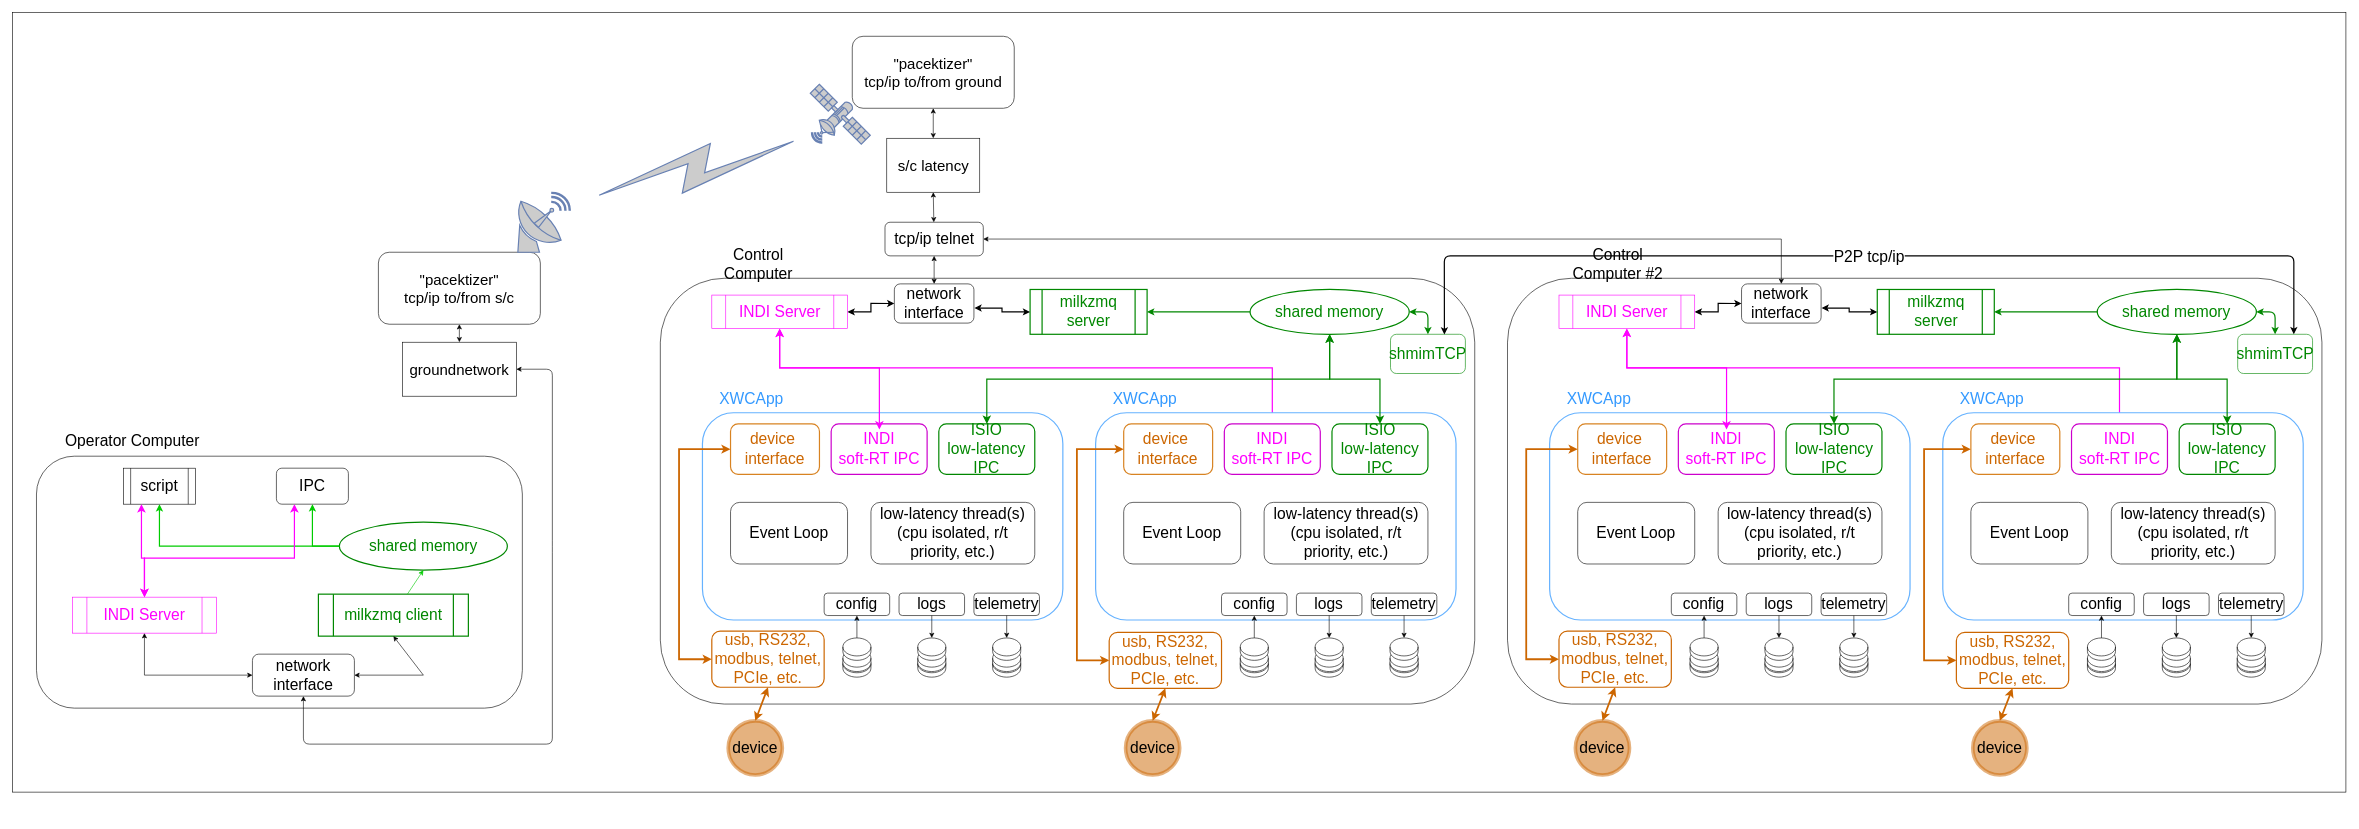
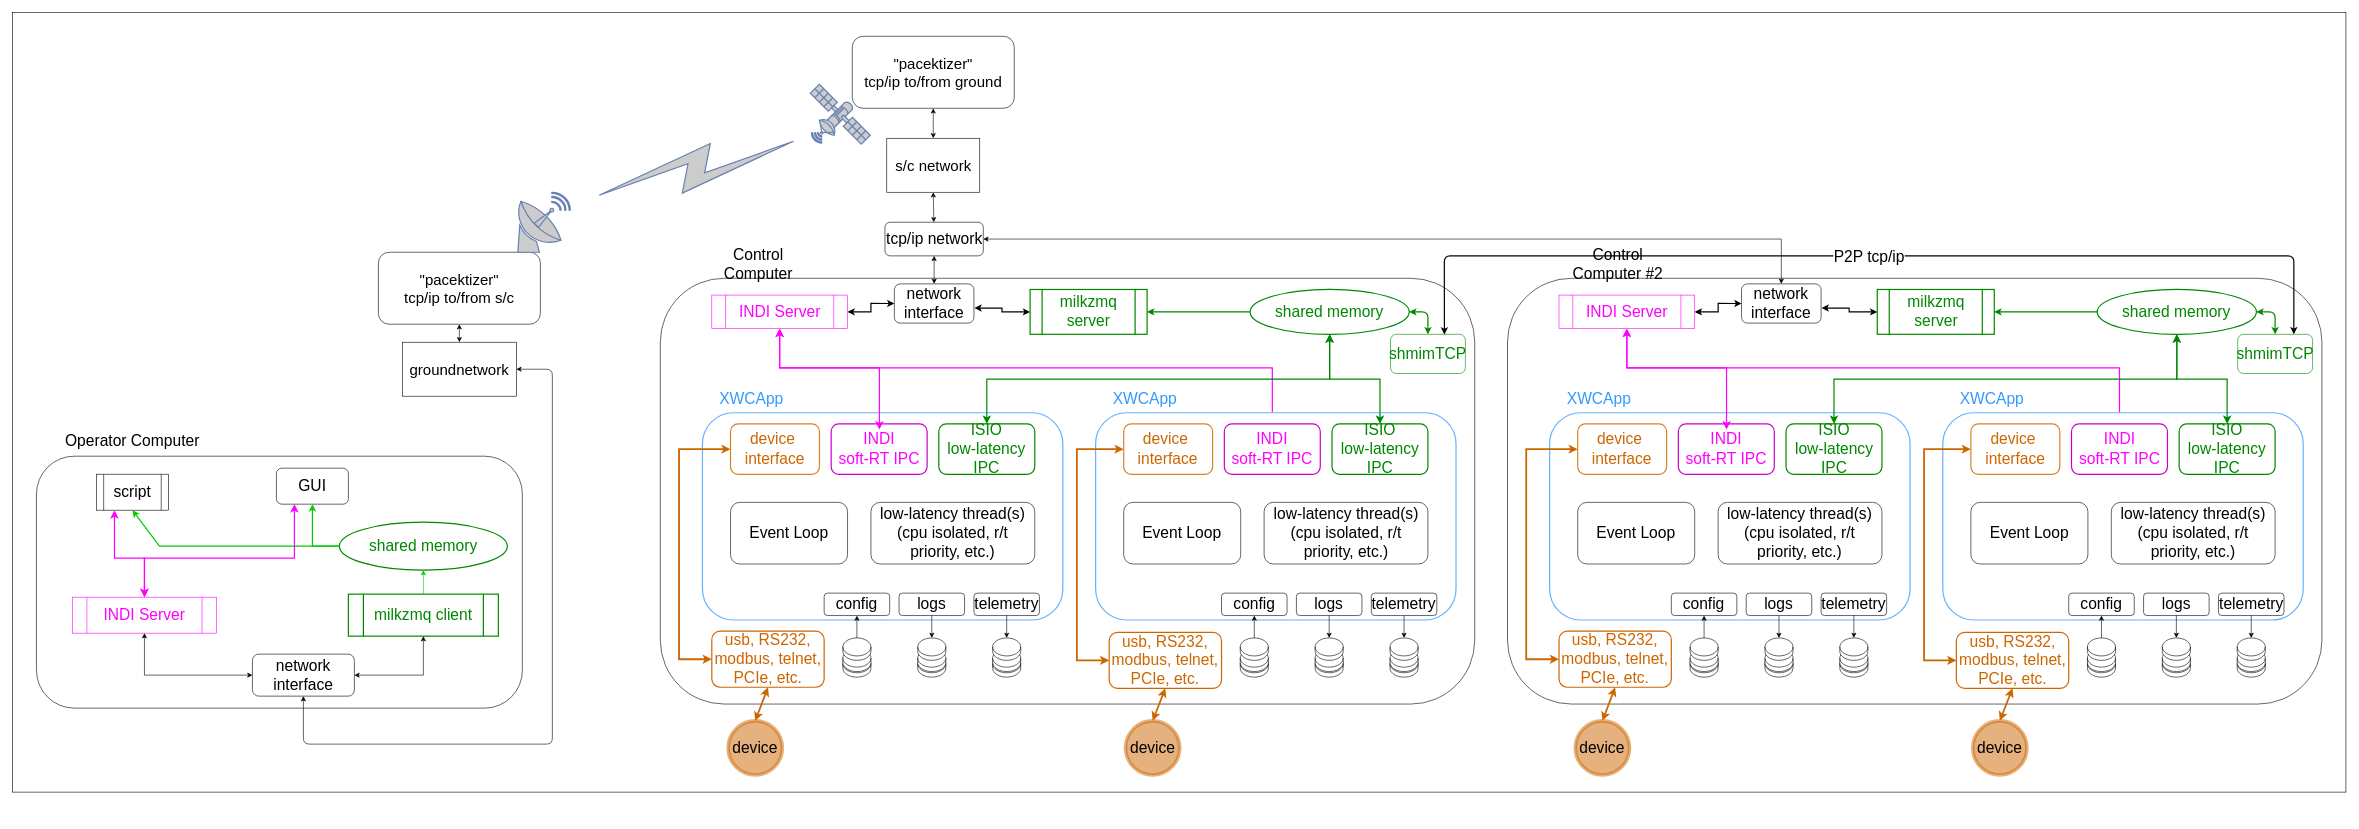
node "s/c latency": label "s/c latency" -> "s/c network"
node "tcp/ip telnet": label "tcp/ip telnet" -> "tcp/ip network"
node "script": moved (159, 486) -> (132, 492)
node "IPC": label "IPC" -> "GUI"
node "milkzmq client": moved (393, 615) -> (423, 615)
